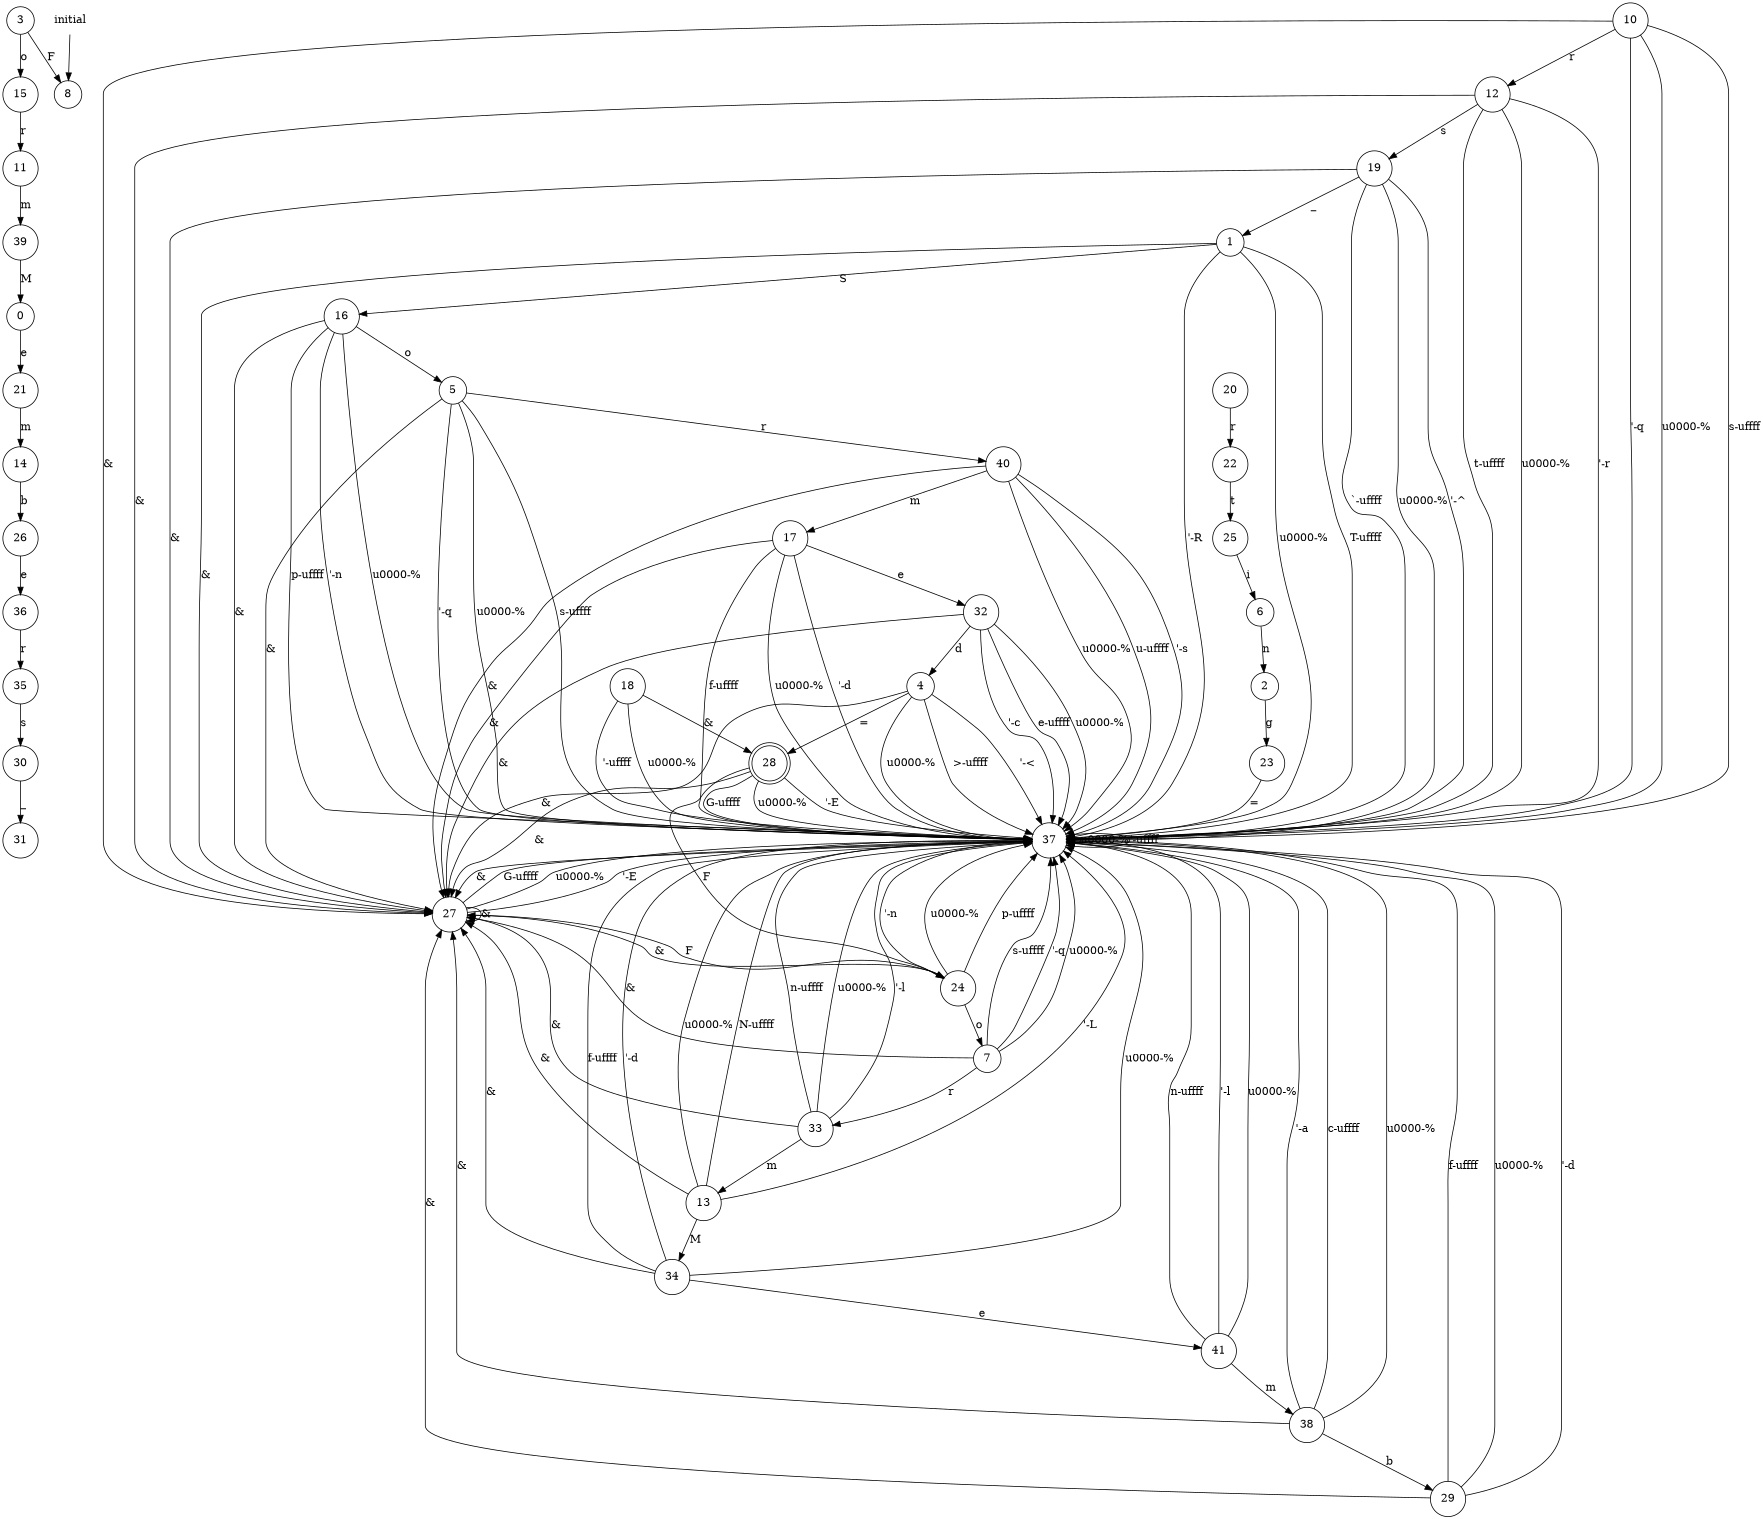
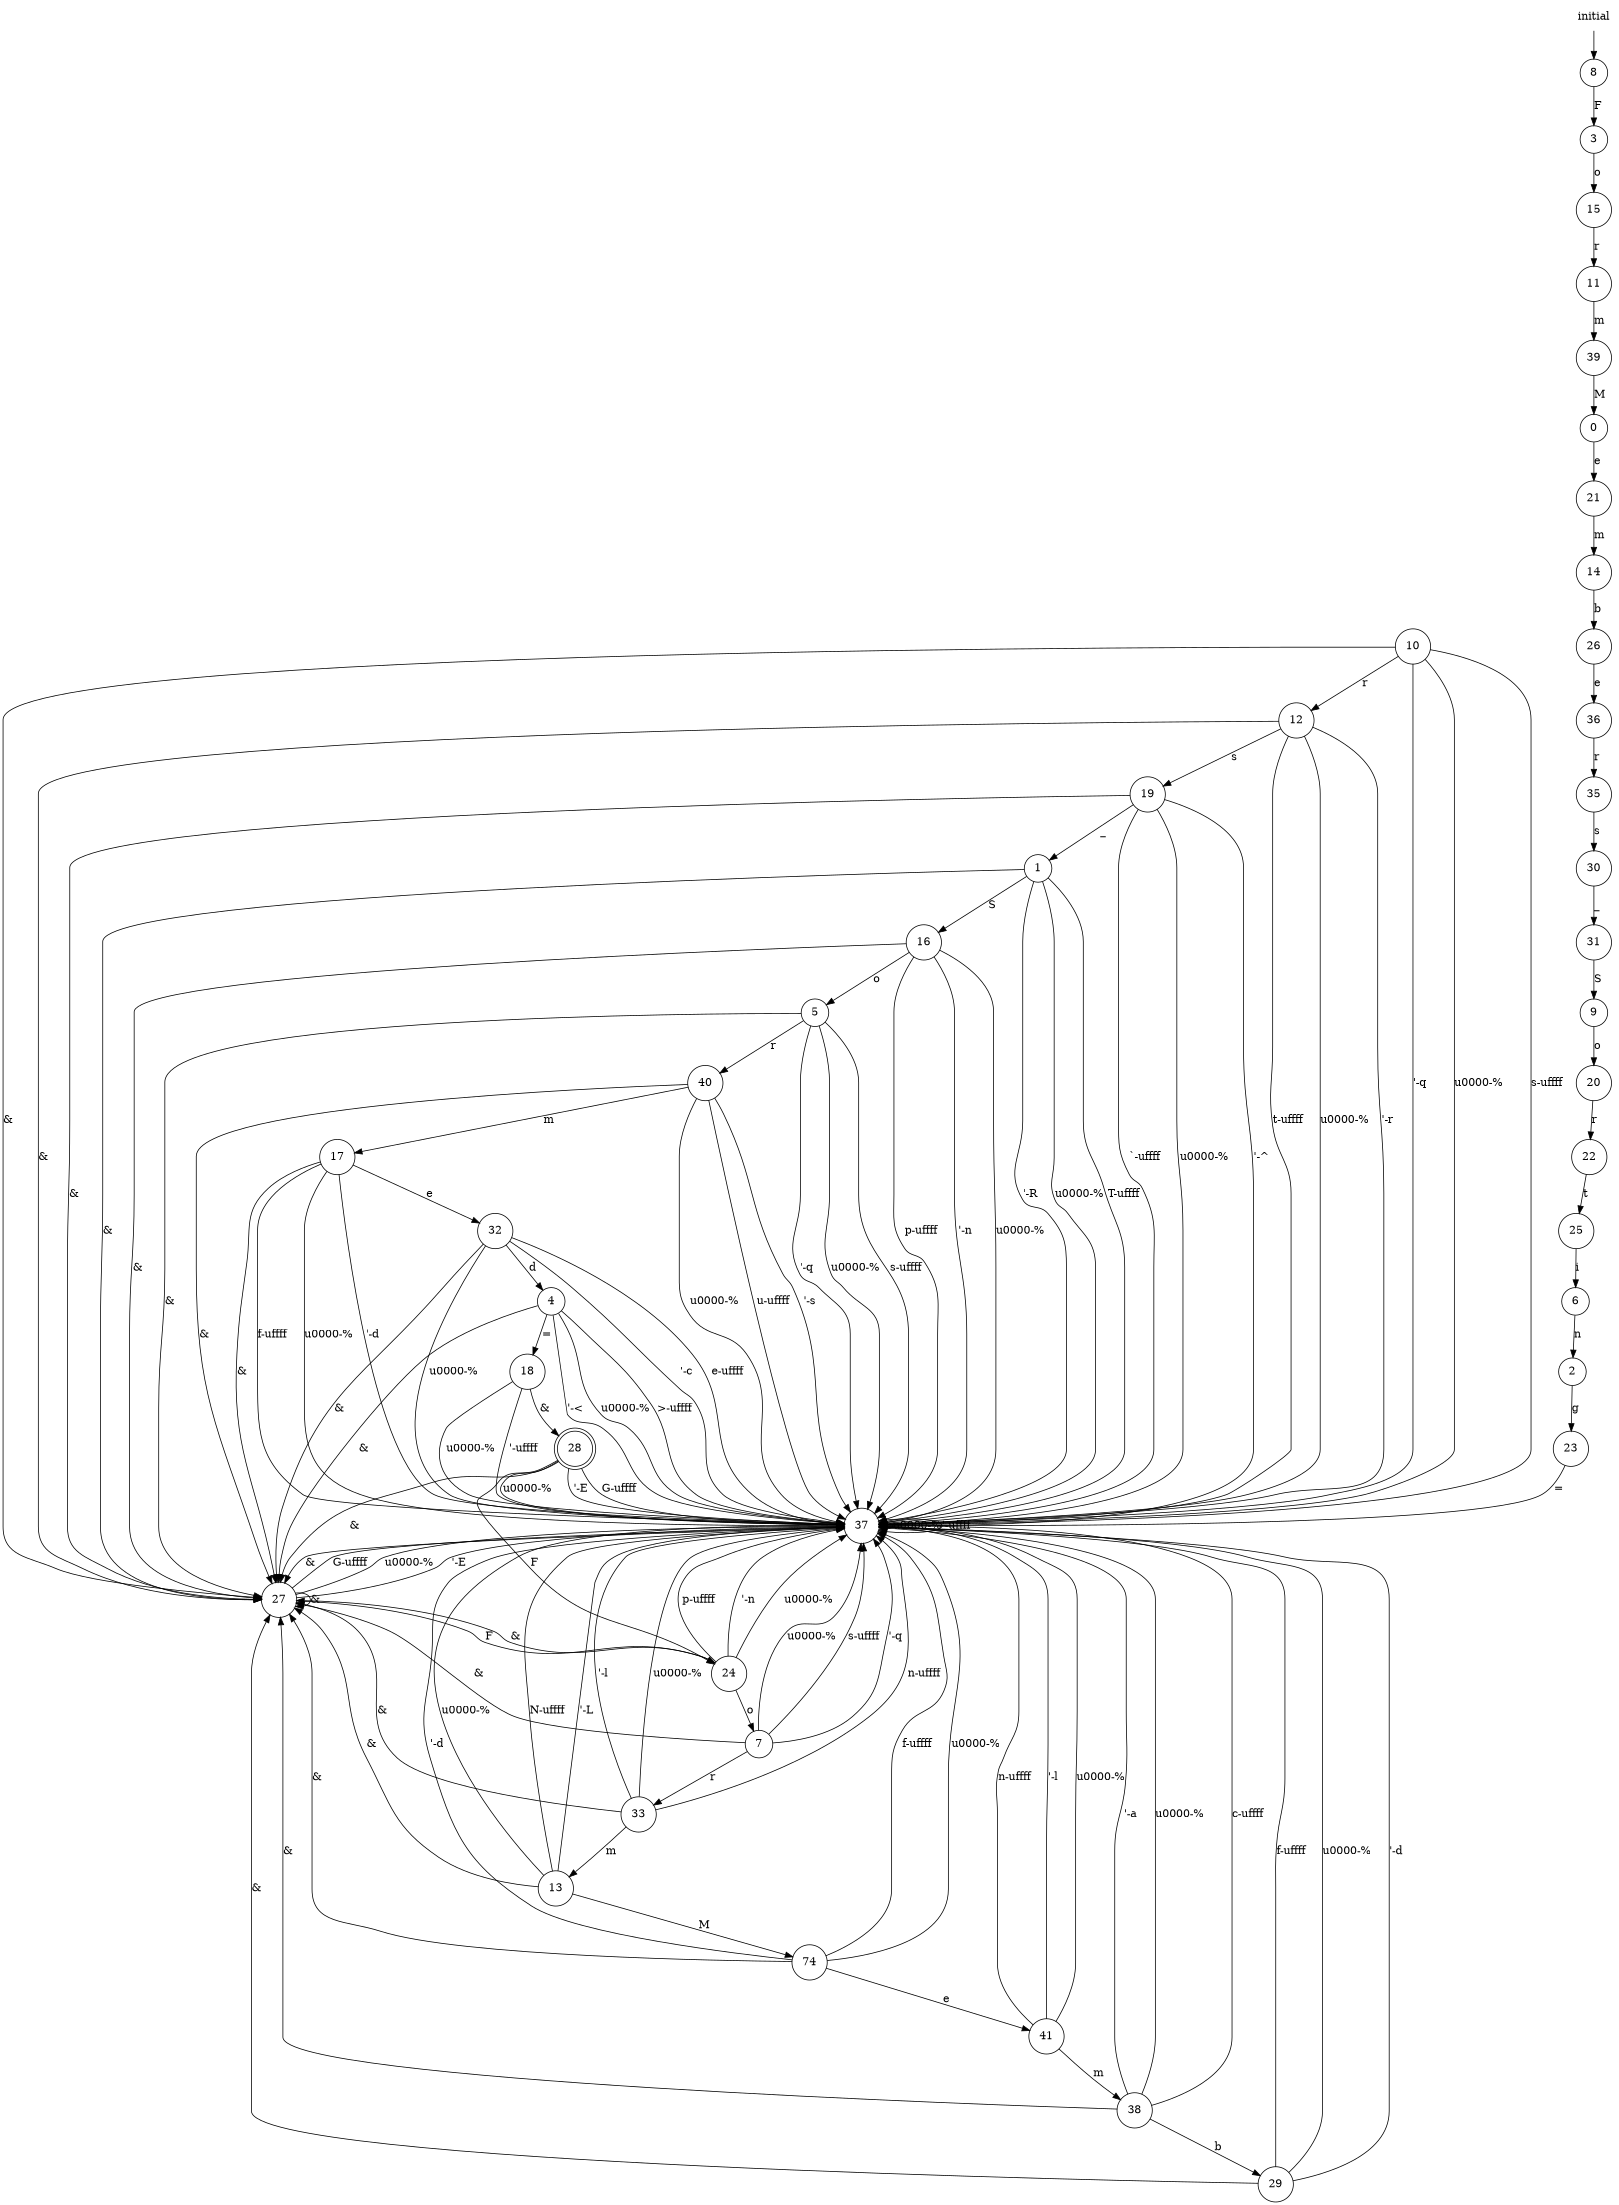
edge "3" -> "8": reversed
edge "4" -> "28": now "4" -> "18"
node "9": added
node "34": label "34" -> "74"
